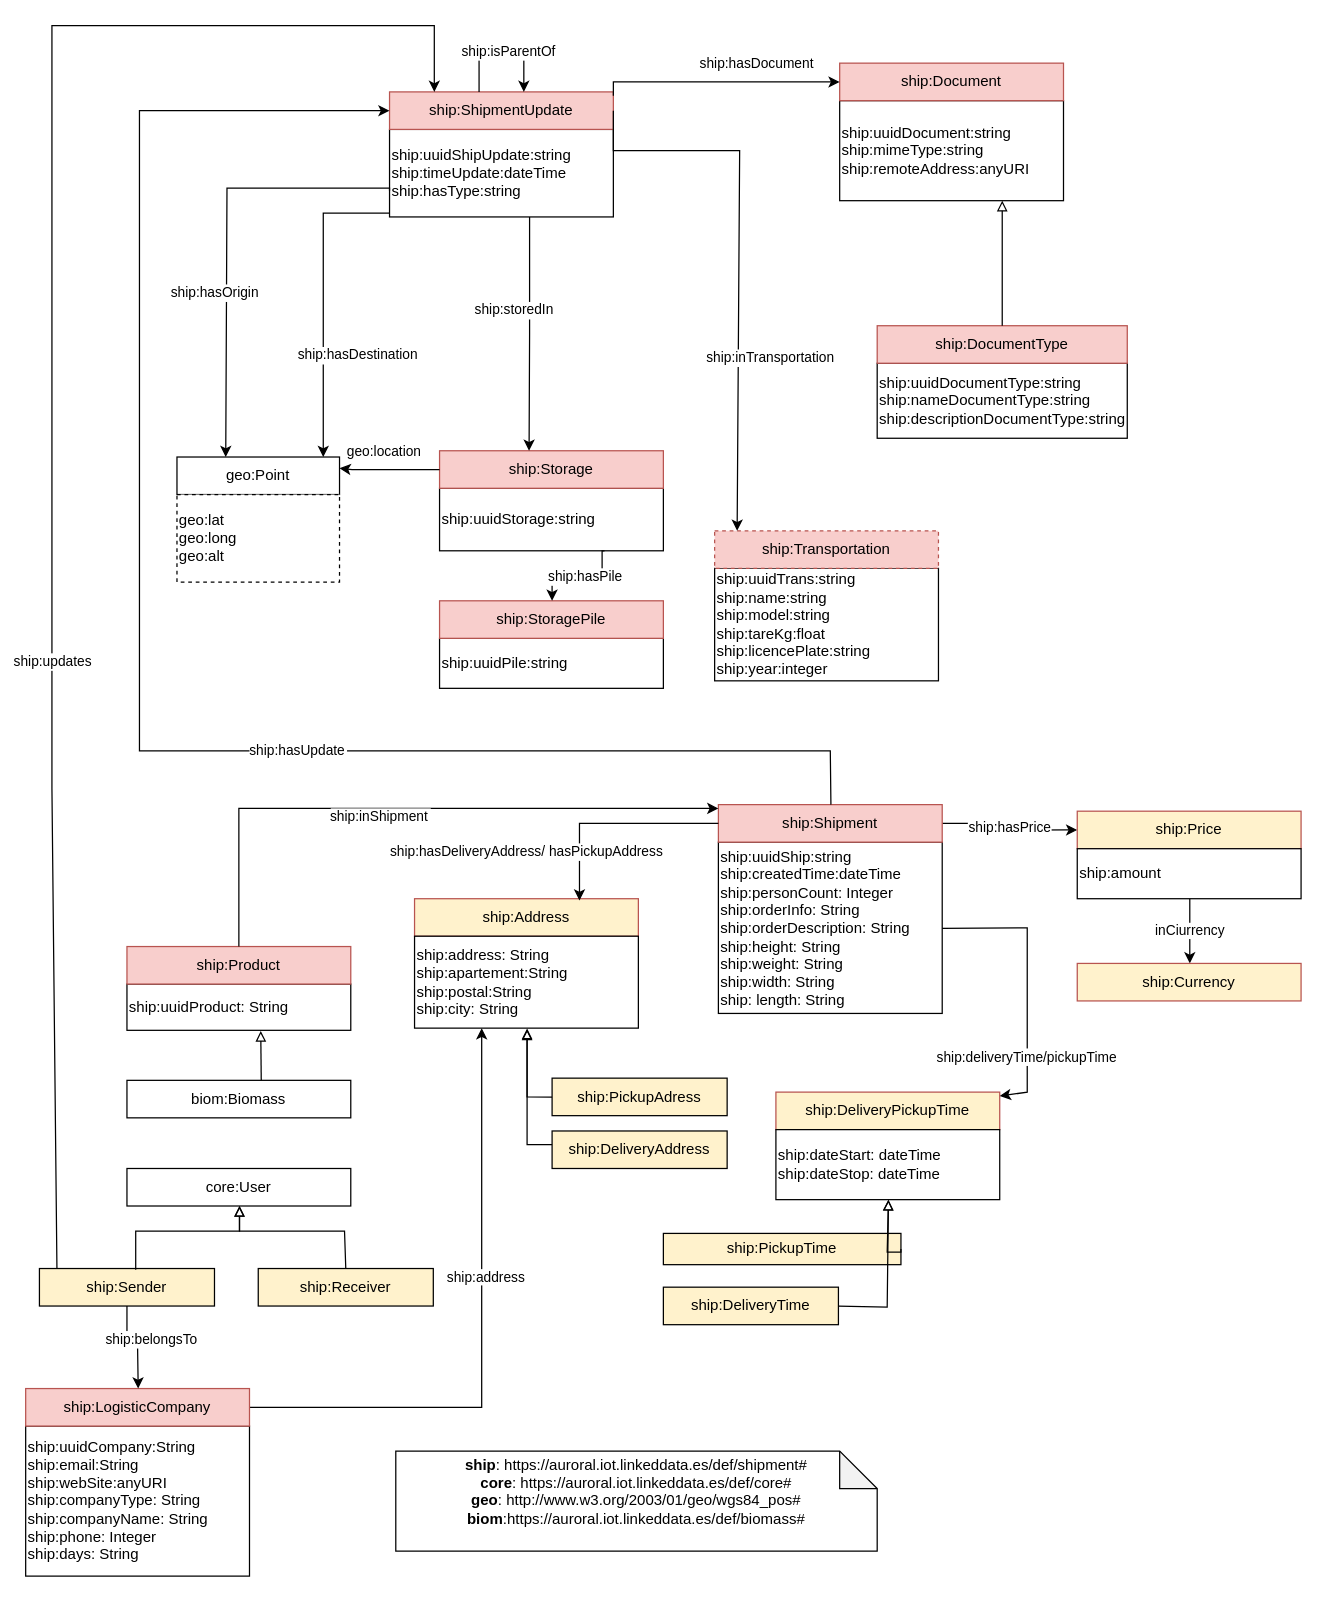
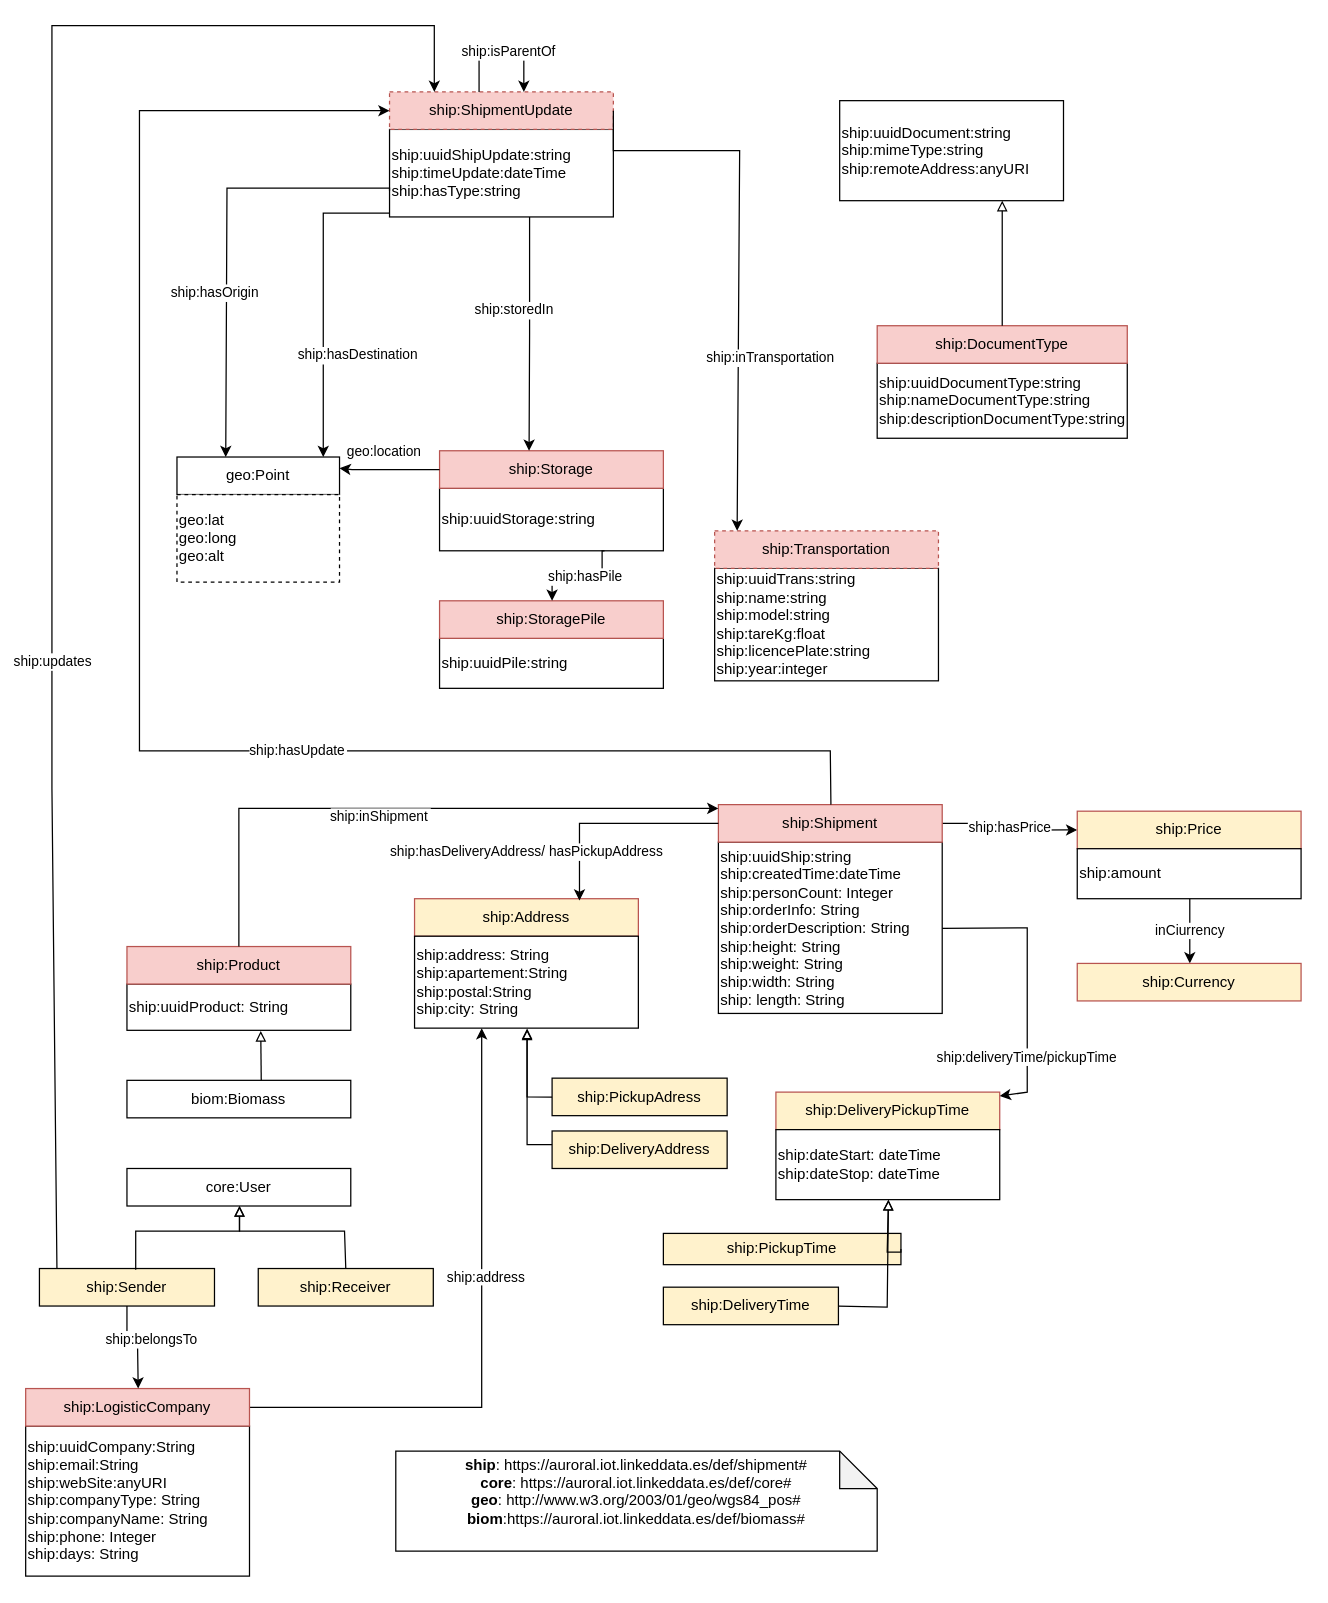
edge "ship:ShipmentUpdate" -> "ship:Document": removed, label "ship:hasDocument"
node "ship:Document": removed
node "ship:ShipmentUpdate": style solid -> dashed
